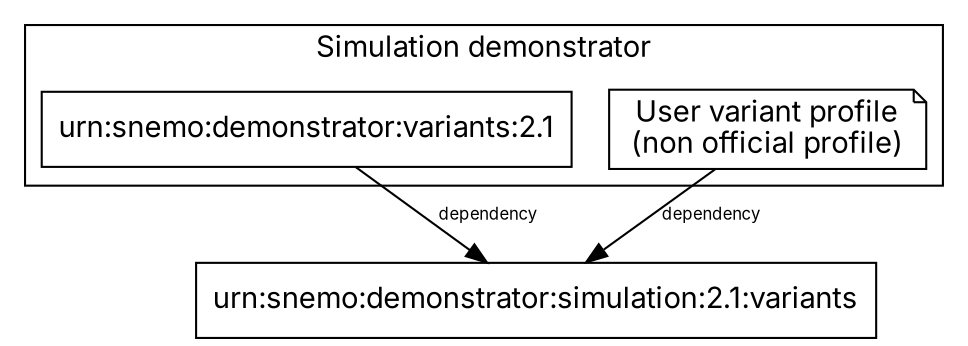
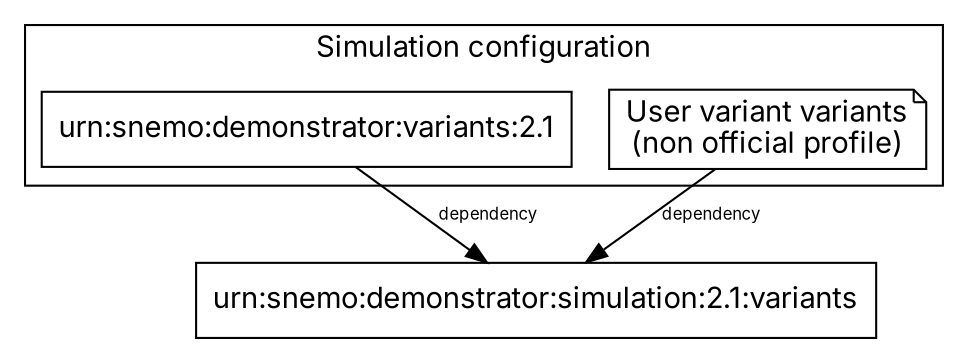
cluster "Simulation demonstrator": label "Simulation demonstrator" -> "Simulation configuration"
node "User variant profile (non official profile)": label "User variant profile (non official profile)" -> "User variant variants (non official profile)"
